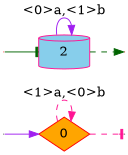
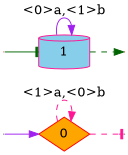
node "2": label "2" -> "1"
